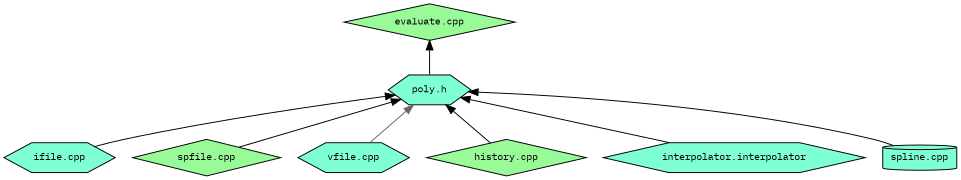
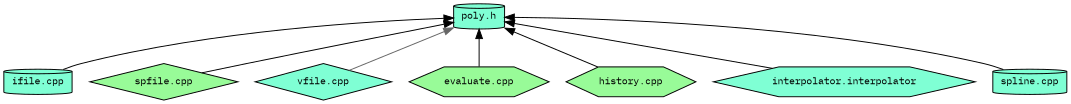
node "evaluate.cpp": shape diamond -> hexagon
edge "poly.h" -> "evaluate.cpp": reversed
node "poly.h": shape hexagon -> cylinder
node "ifile.cpp": shape hexagon -> cylinder
node "vfile.cpp": shape hexagon -> diamond
node "history.cpp": shape diamond -> hexagon
